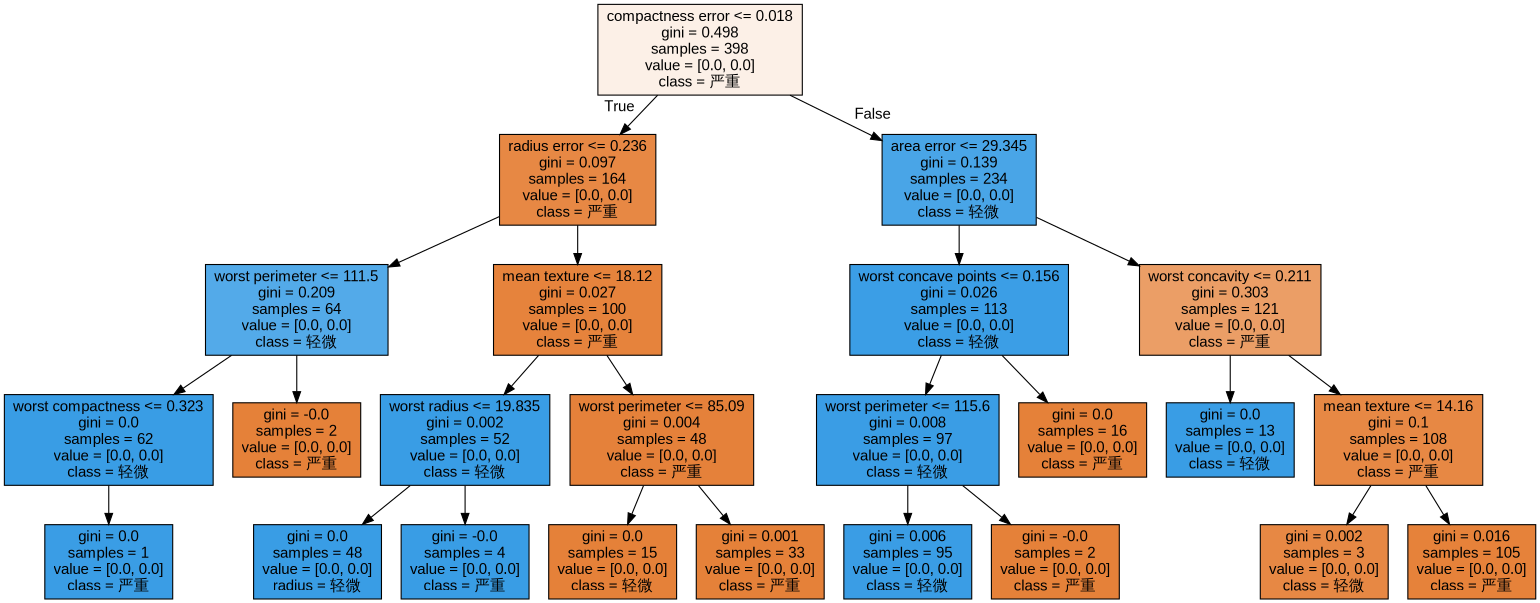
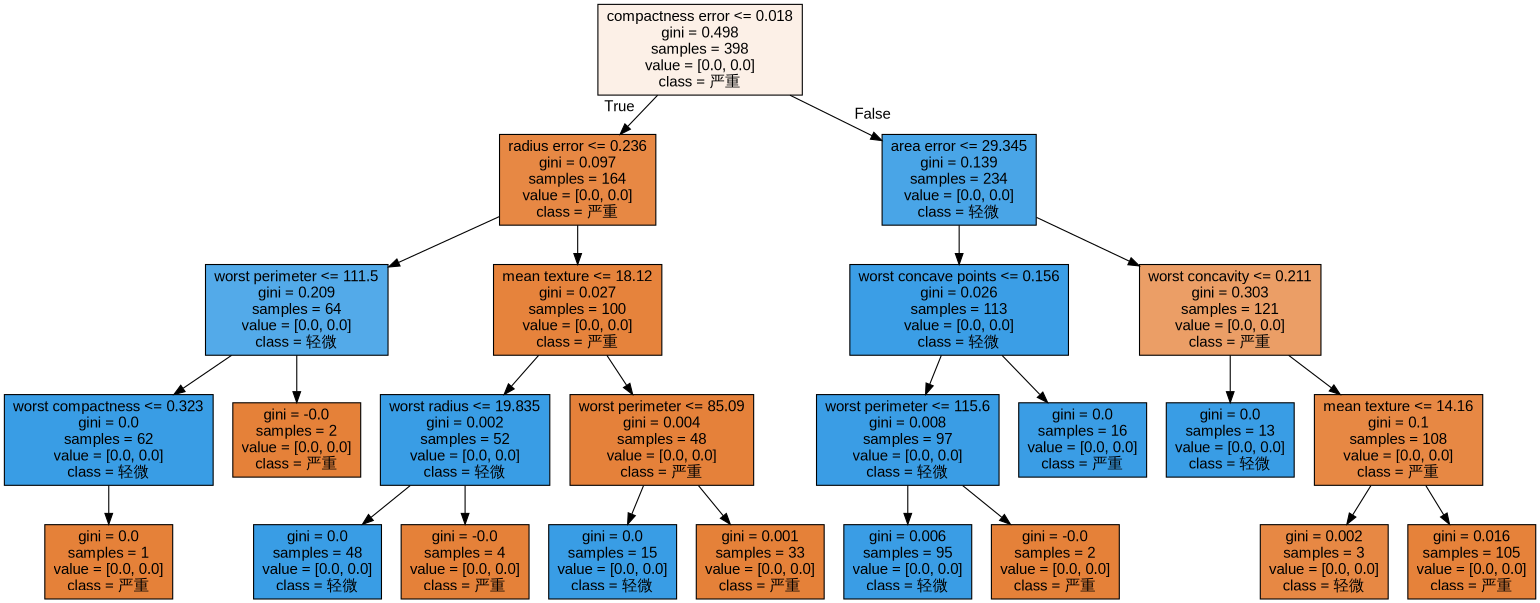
node "gini = 0.0 samples = 16 value = [0.0, 0.0] class = 严重": fillcolor #e58139ff -> #399de5fe
node "gini = 0.0 samples = 1 value = [0.0, 0.0] class = 严重": fillcolor #399de5fe -> #e58139ff
node "gini = 0.0 samples = 48 value = [0.0, 0.0] radius = 轻微": label "gini = 0.0 samples = 48 value = [0.0, 0.0] radius = 轻微" -> "gini = 0.0 samples = 48 value = [0.0, 0.0] class = 轻微"
node "gini = -0.0 samples = 4 value = [0.0, 0.0] class = 严重": fillcolor #399de5ff -> #e58139ff
node "gini = 0.0 samples = 15 value = [0.0, 0.0] class = 轻微": fillcolor #e58139ff -> #399de5ff
